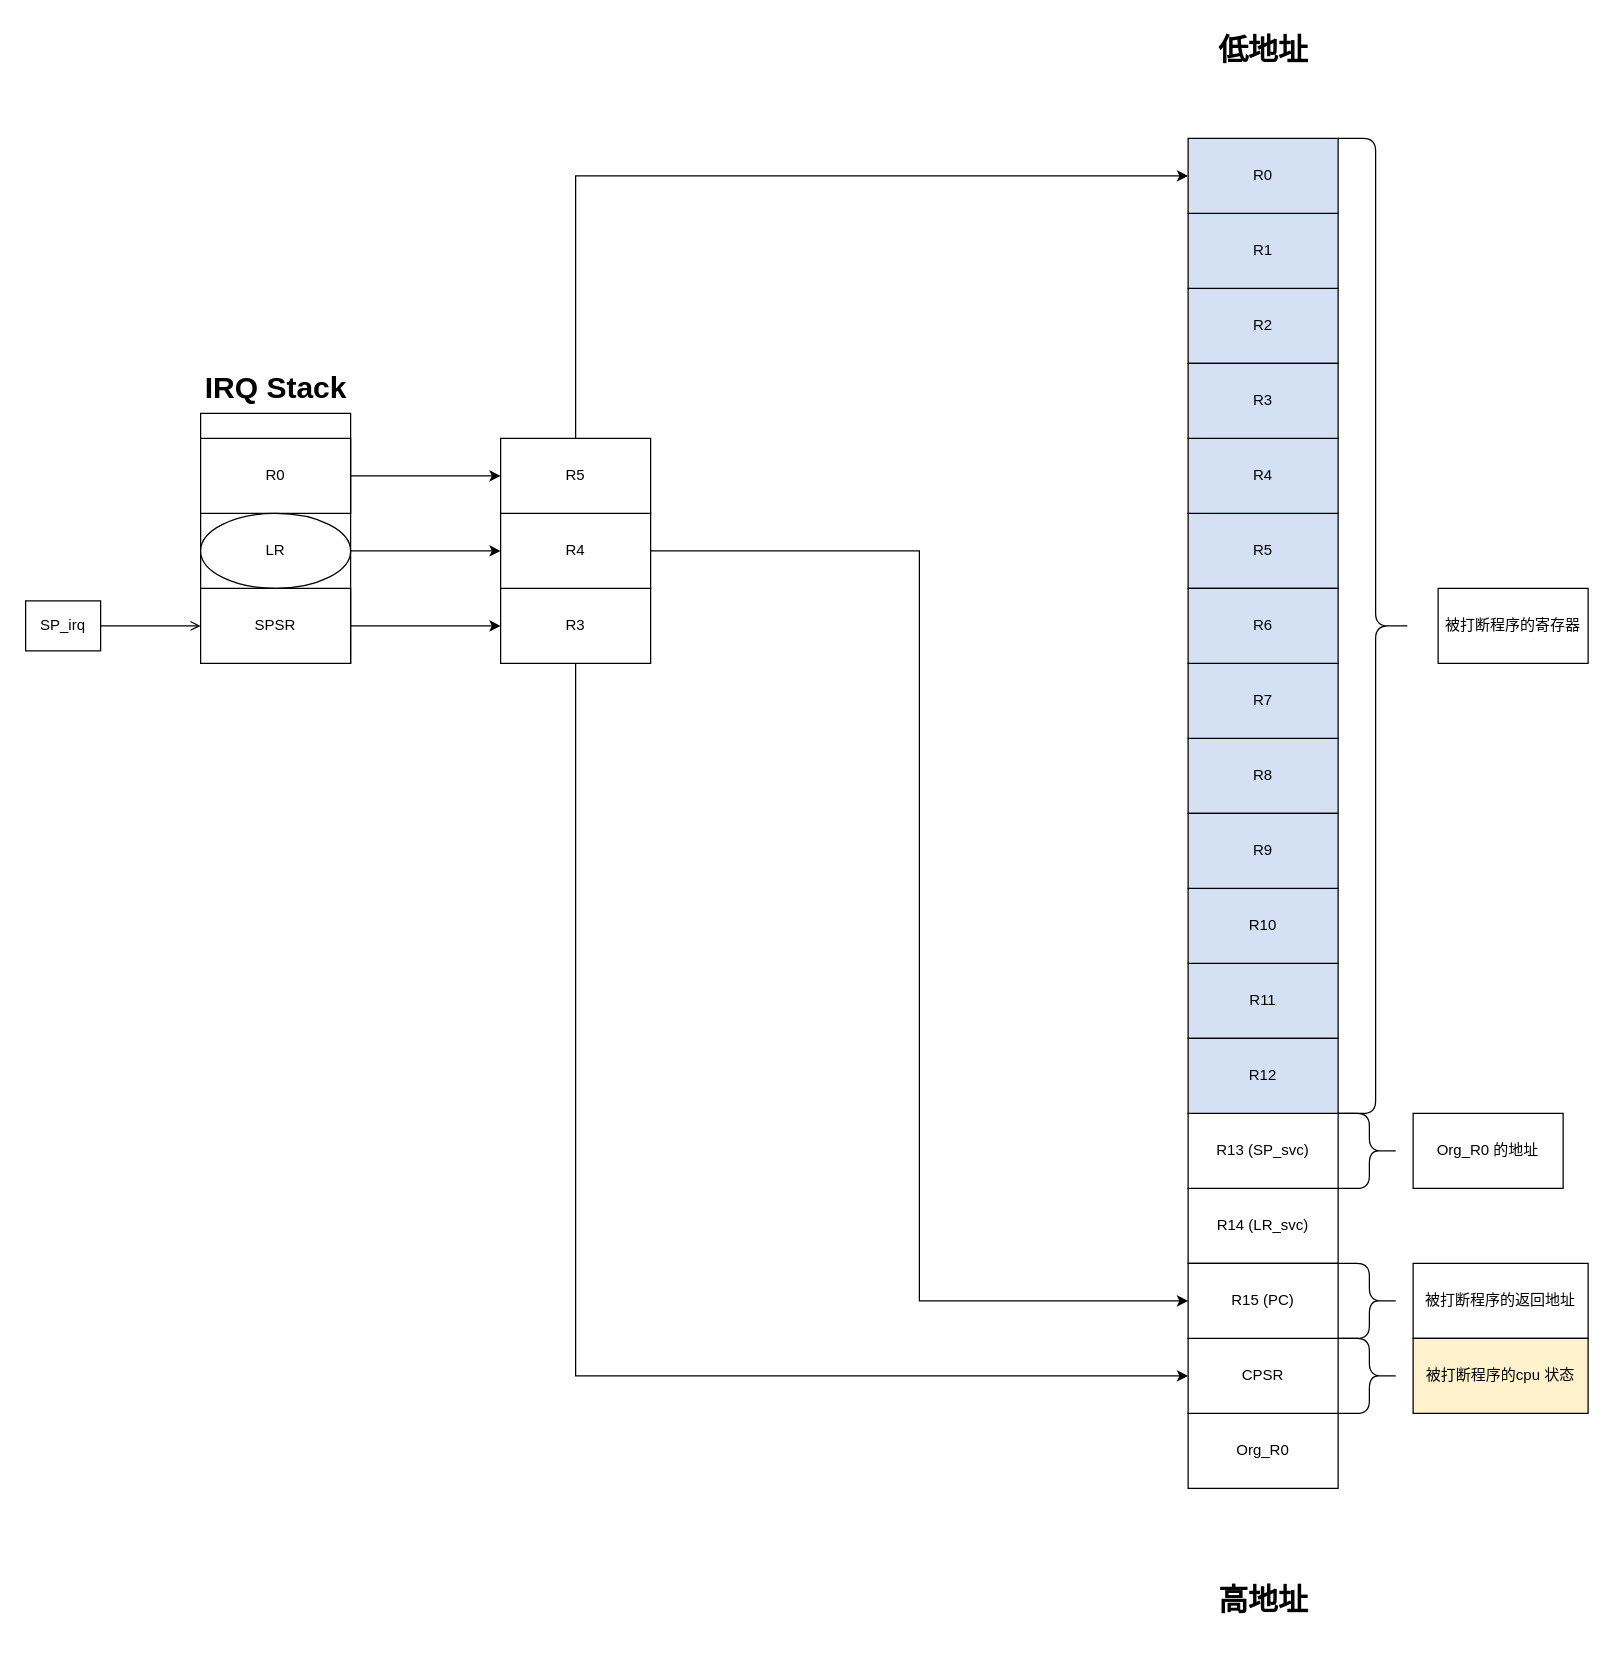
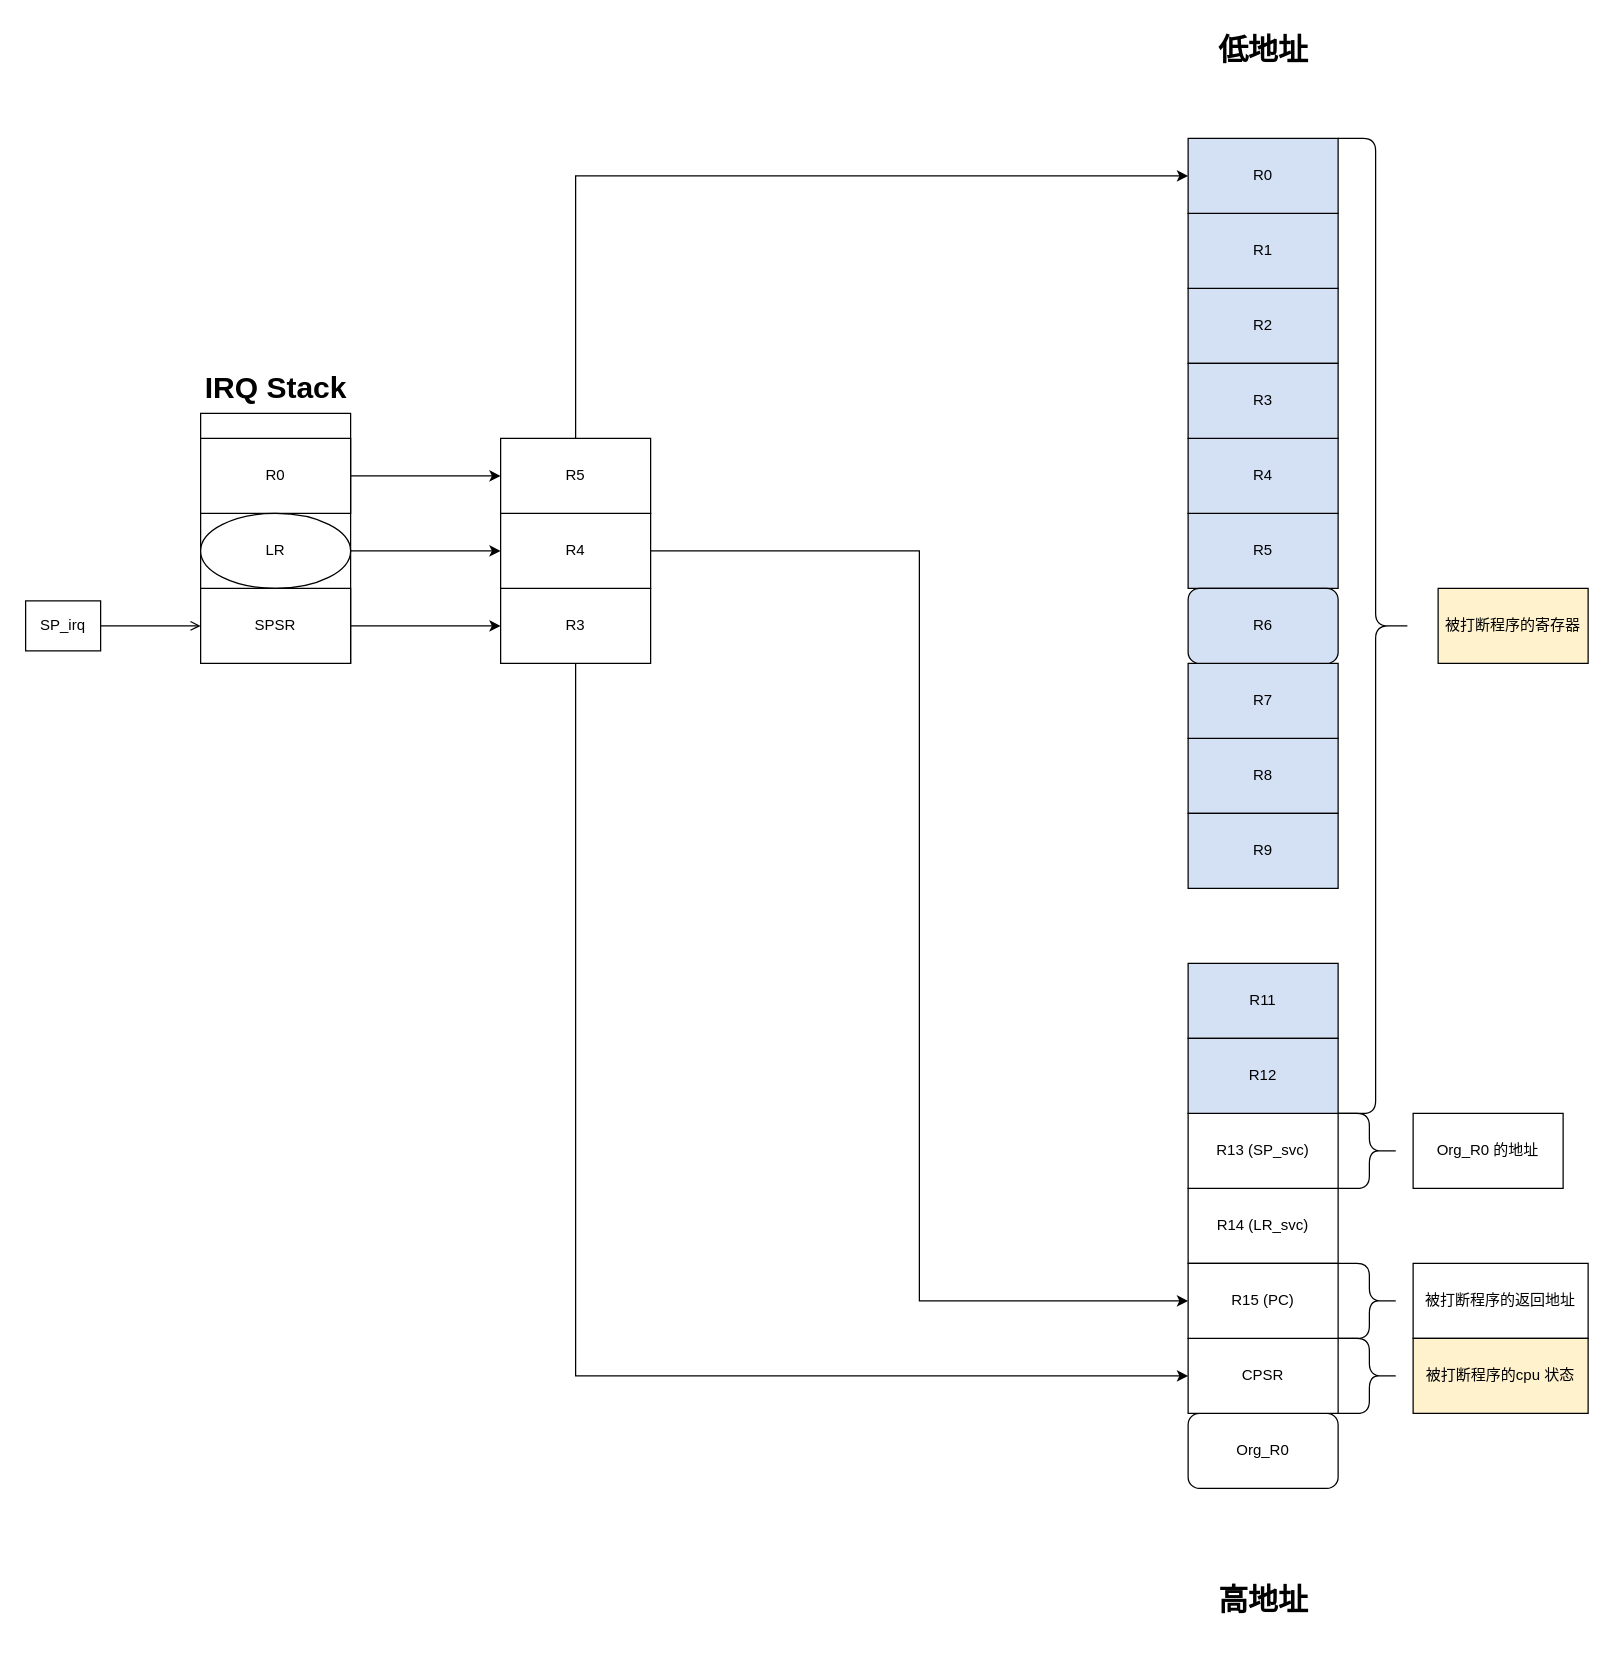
node "R6": shape rectangle -> rounded rectangle
node "被打断程序的寄存器": fillcolor #ffffff -> #fff2cc
node "R10": removed
node "Org_R0": shape rectangle -> rounded rectangle
